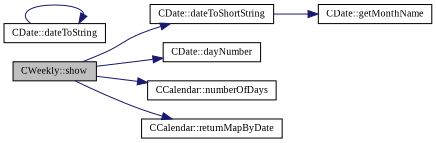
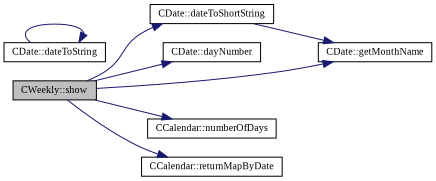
edge "CWeekly::show" -> "CDate::getMonthName": added
